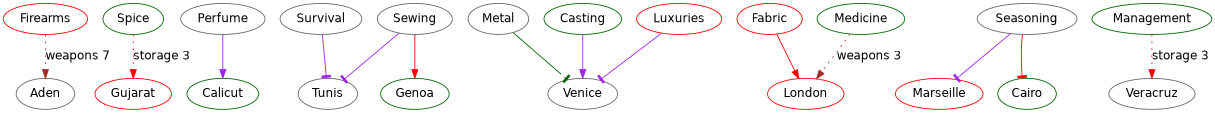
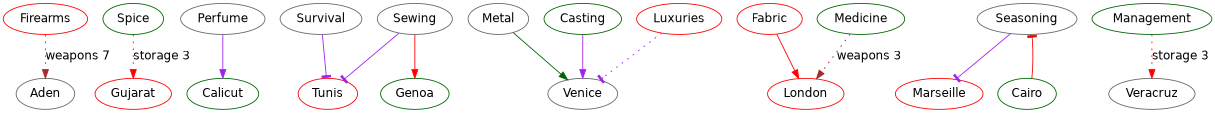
edge "Metal" -> "Venice": arrowhead tee -> normal
edge "Seasoning" -> "Cairo": reversed
edge "Luxuries" -> "Venice": style solid -> dotted
node "Tunis": color gray40 -> red
